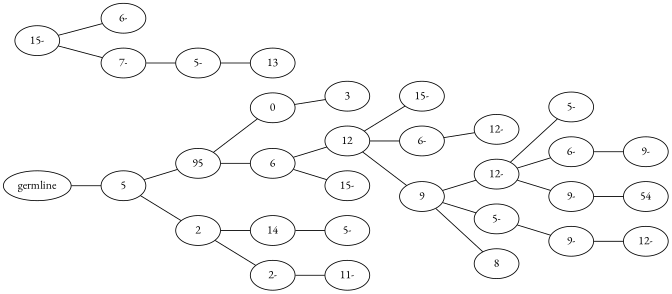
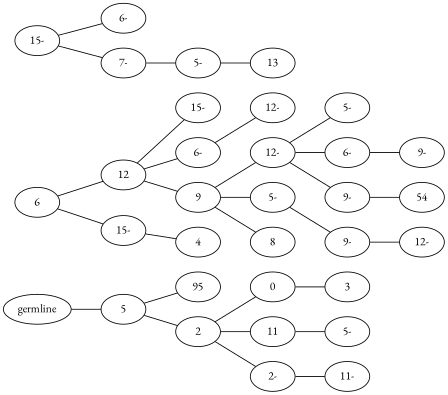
edge "0" -- "95": now "0" -- "2"
edge "95" -- "6": removed
node "14": label "14" -> "11"
node "4": added
